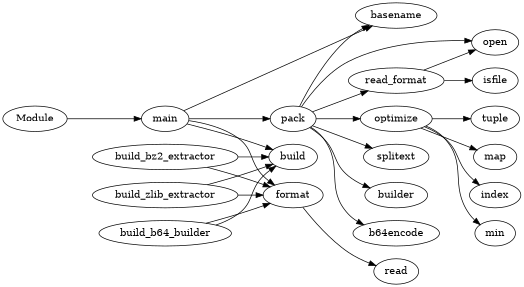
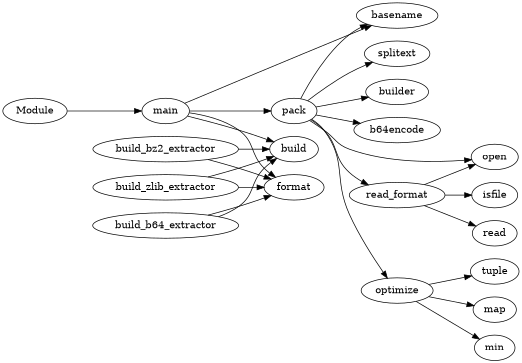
node "index": removed
node "build_b64_builder": label "build_b64_builder" -> "build_b64_extractor"
edge "format" -> "read": now "read_format" -> "read"
